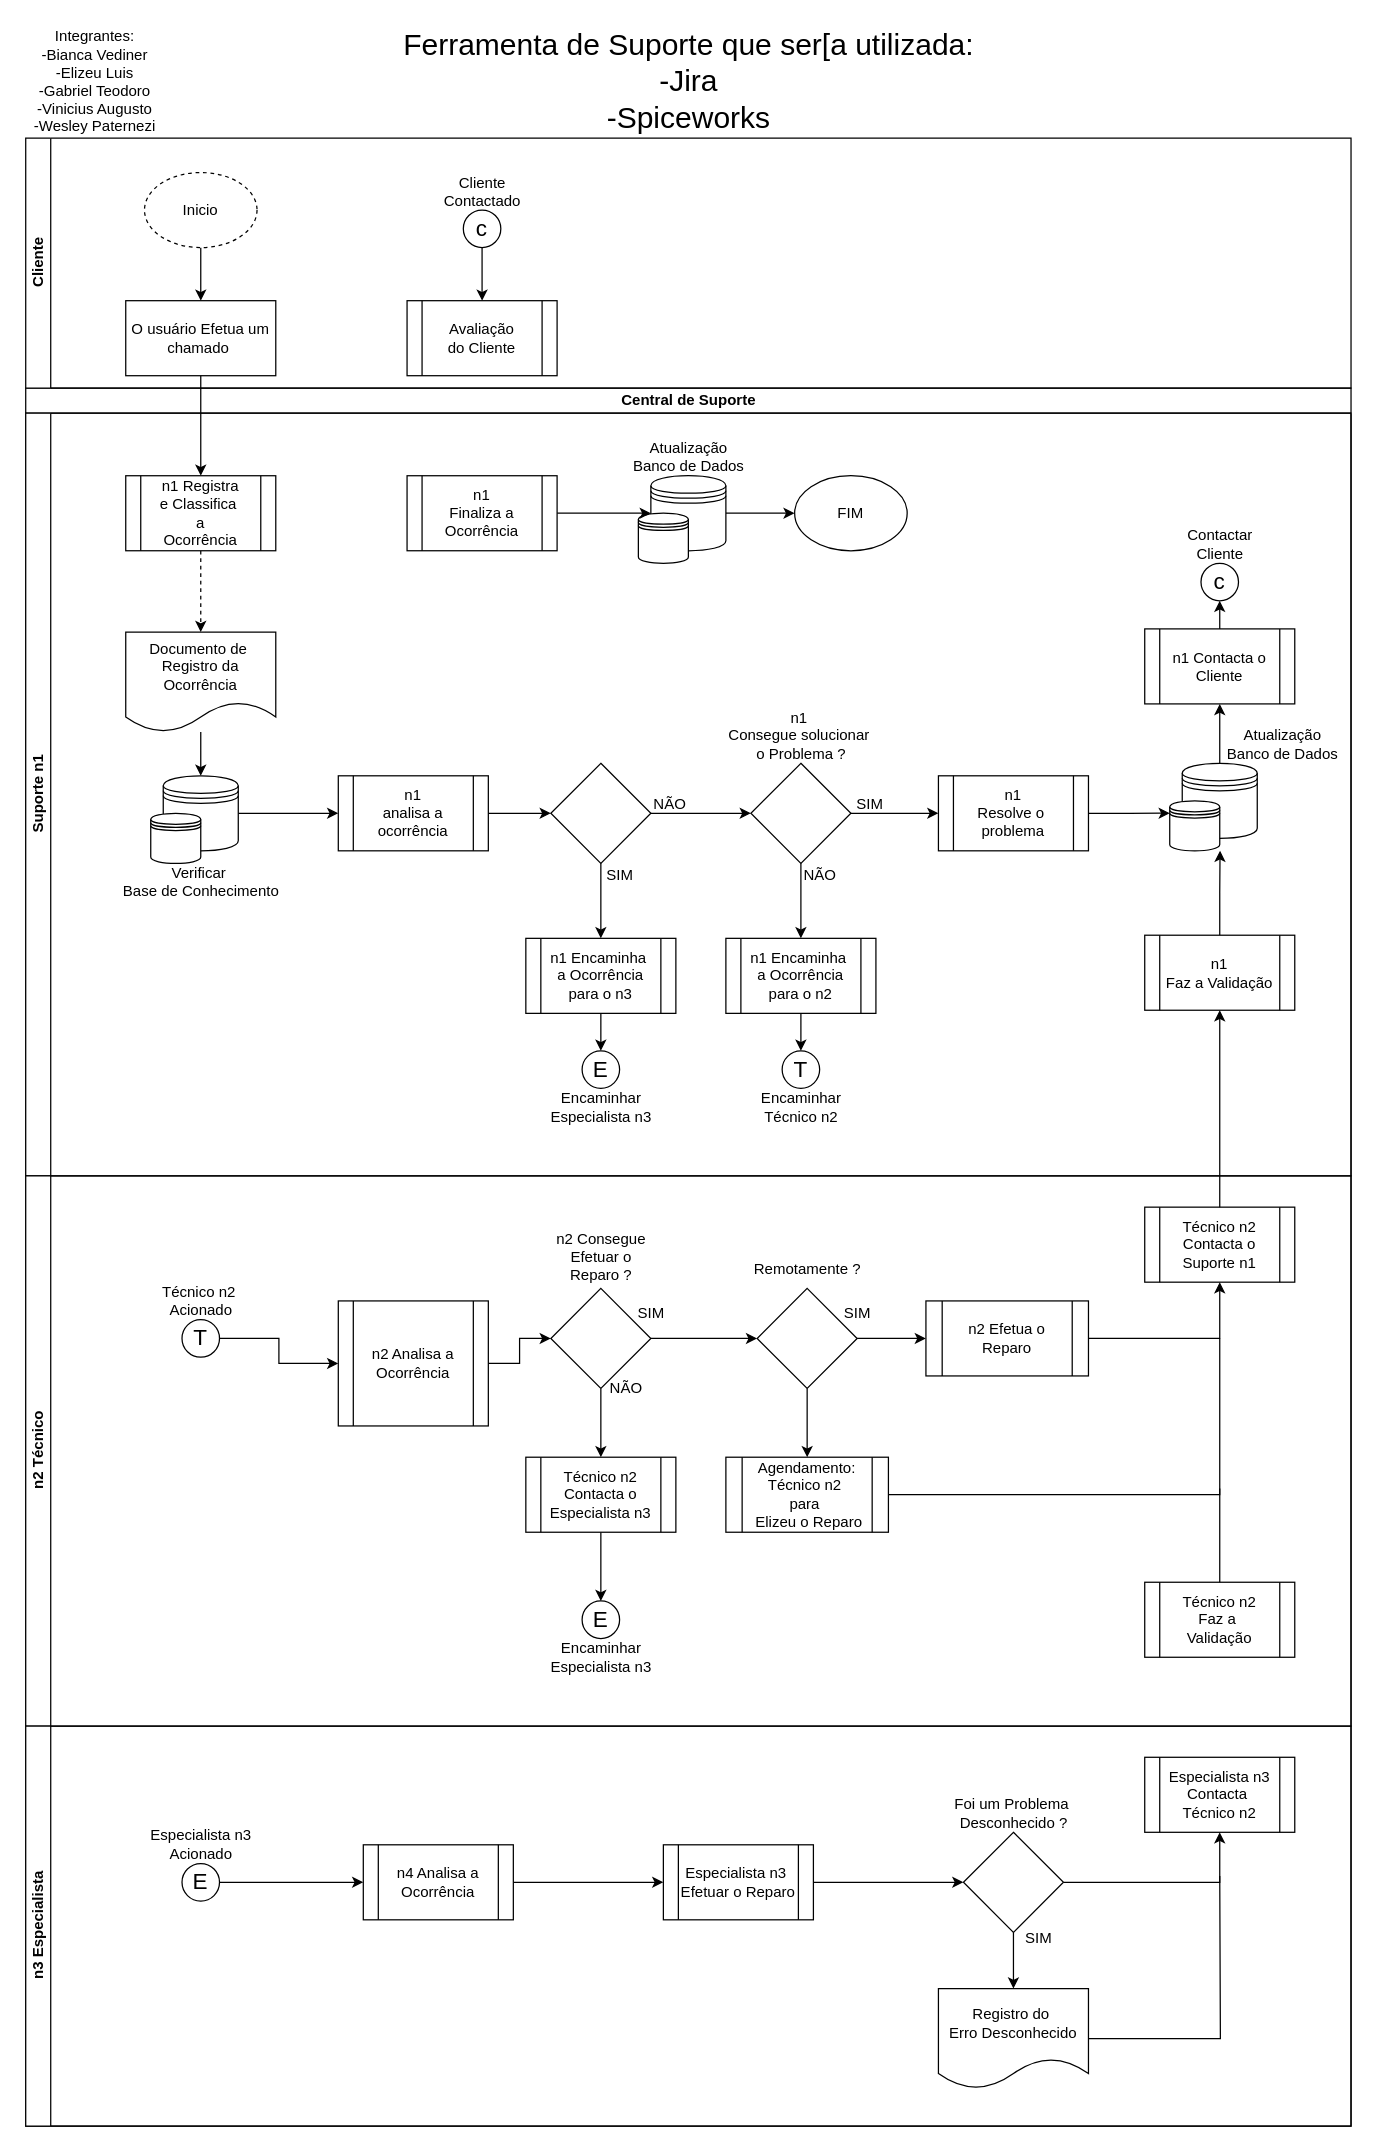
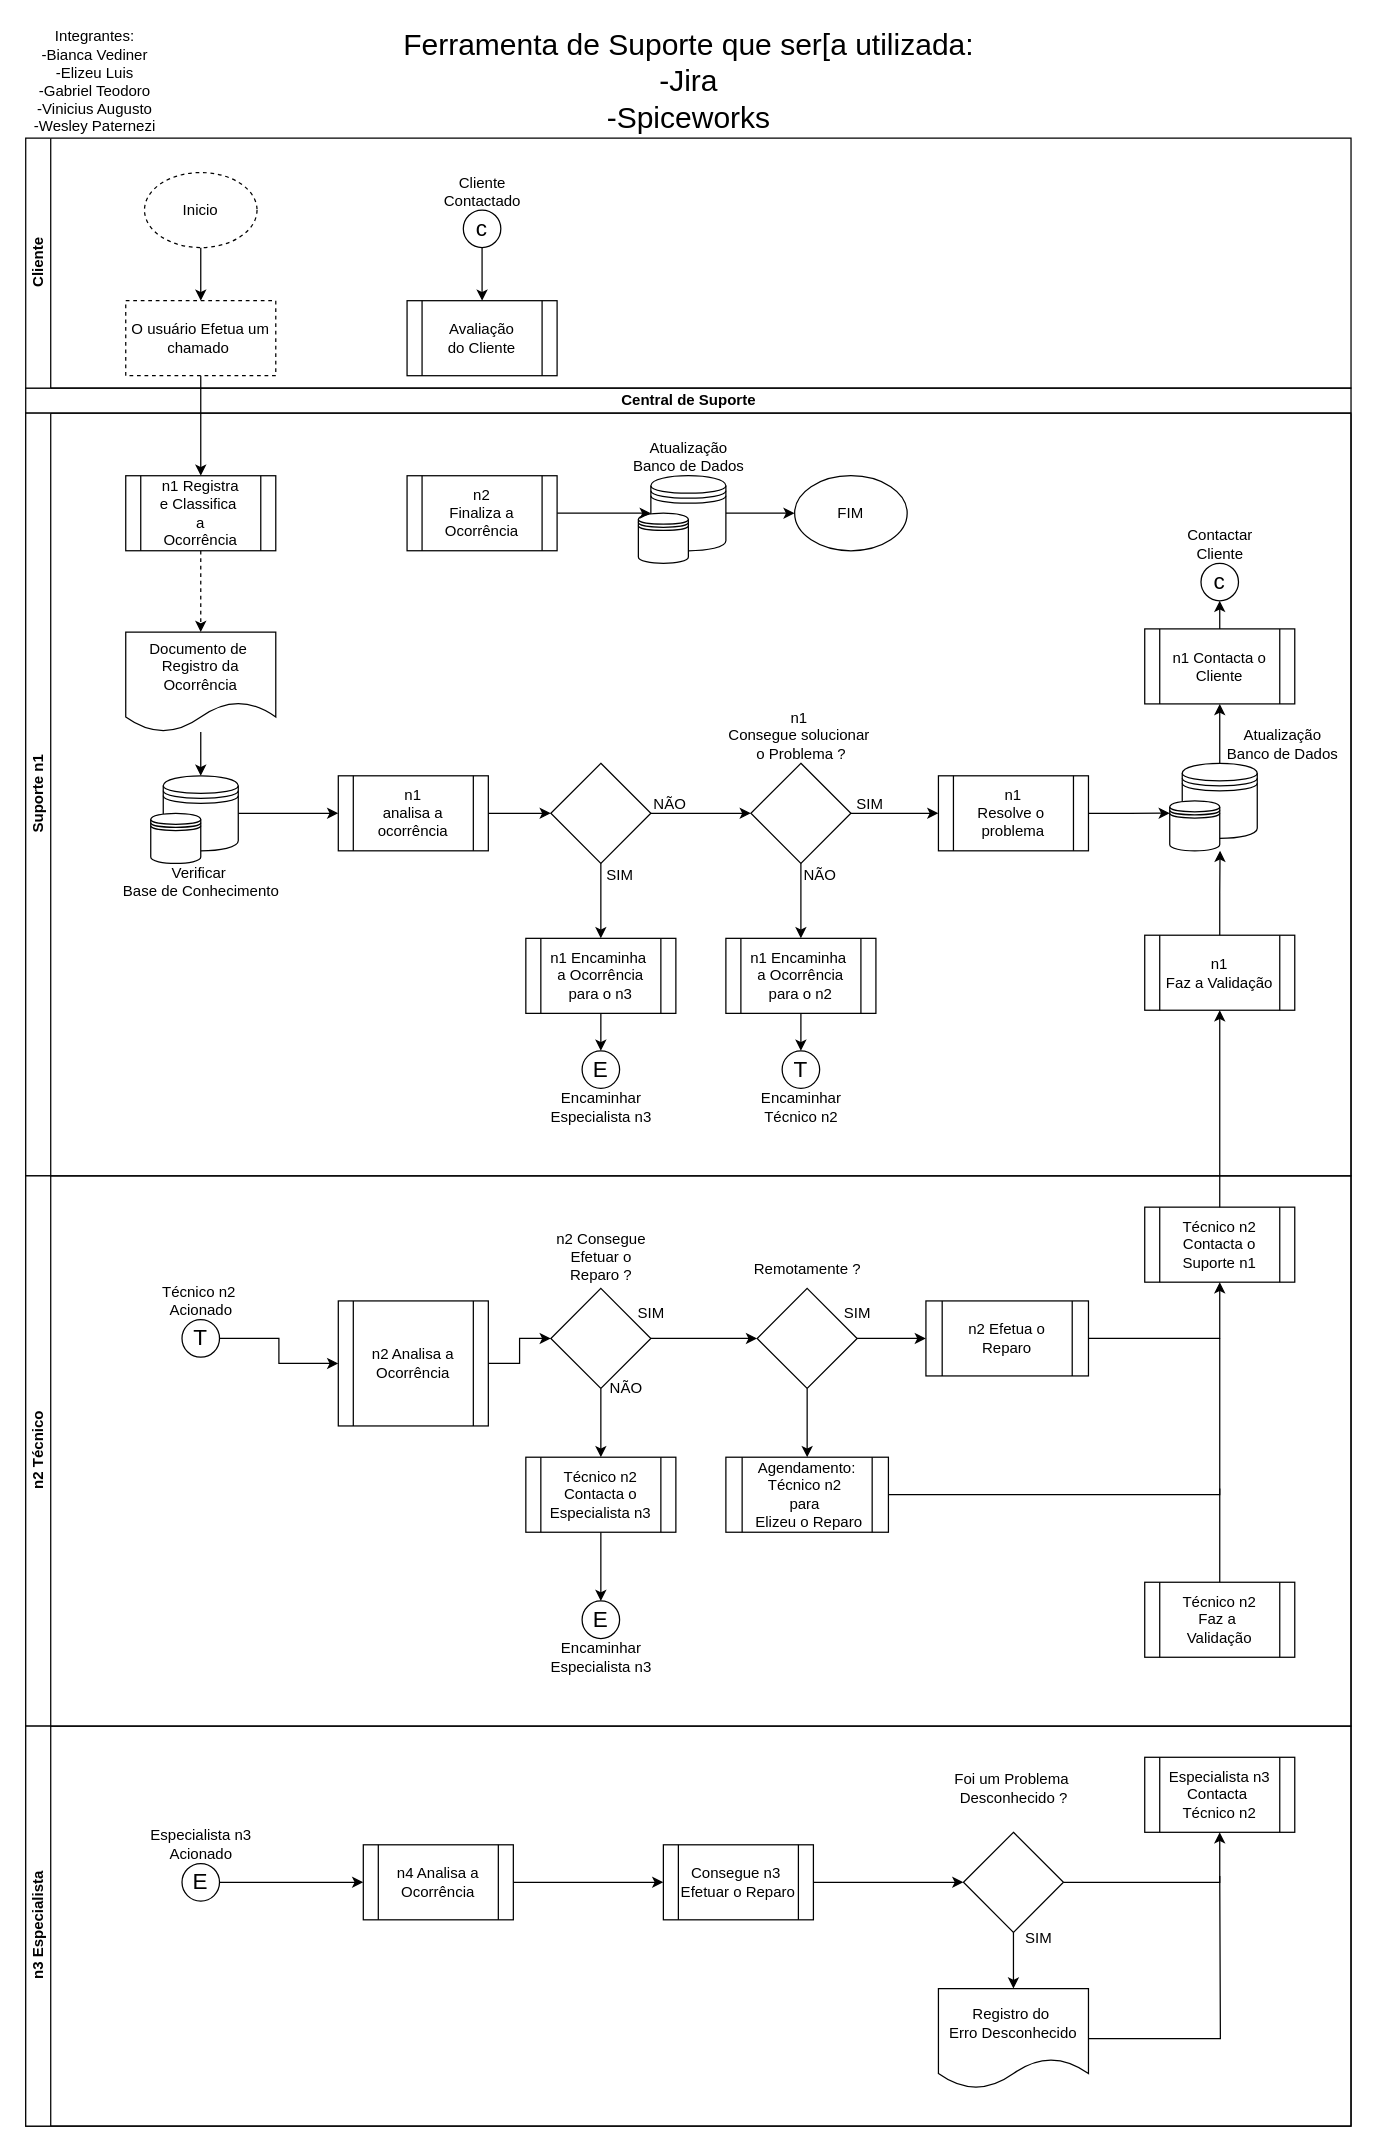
node "O usuário Efetua um chamado": style solid -> dashed
node "n1 Finaliza a Ocorrência": label "n1 Finaliza a Ocorrência" -> "n2 Finaliza a Ocorrência"
node "Foi um Problema Desconhecido ?": moved (1013, 1813) -> (1013, 1788)
node "Especialista n3 Efetuar o Reparo": label "Especialista n3 Efetuar o Reparo" -> "Consegue n3 Efetuar o Reparo"
